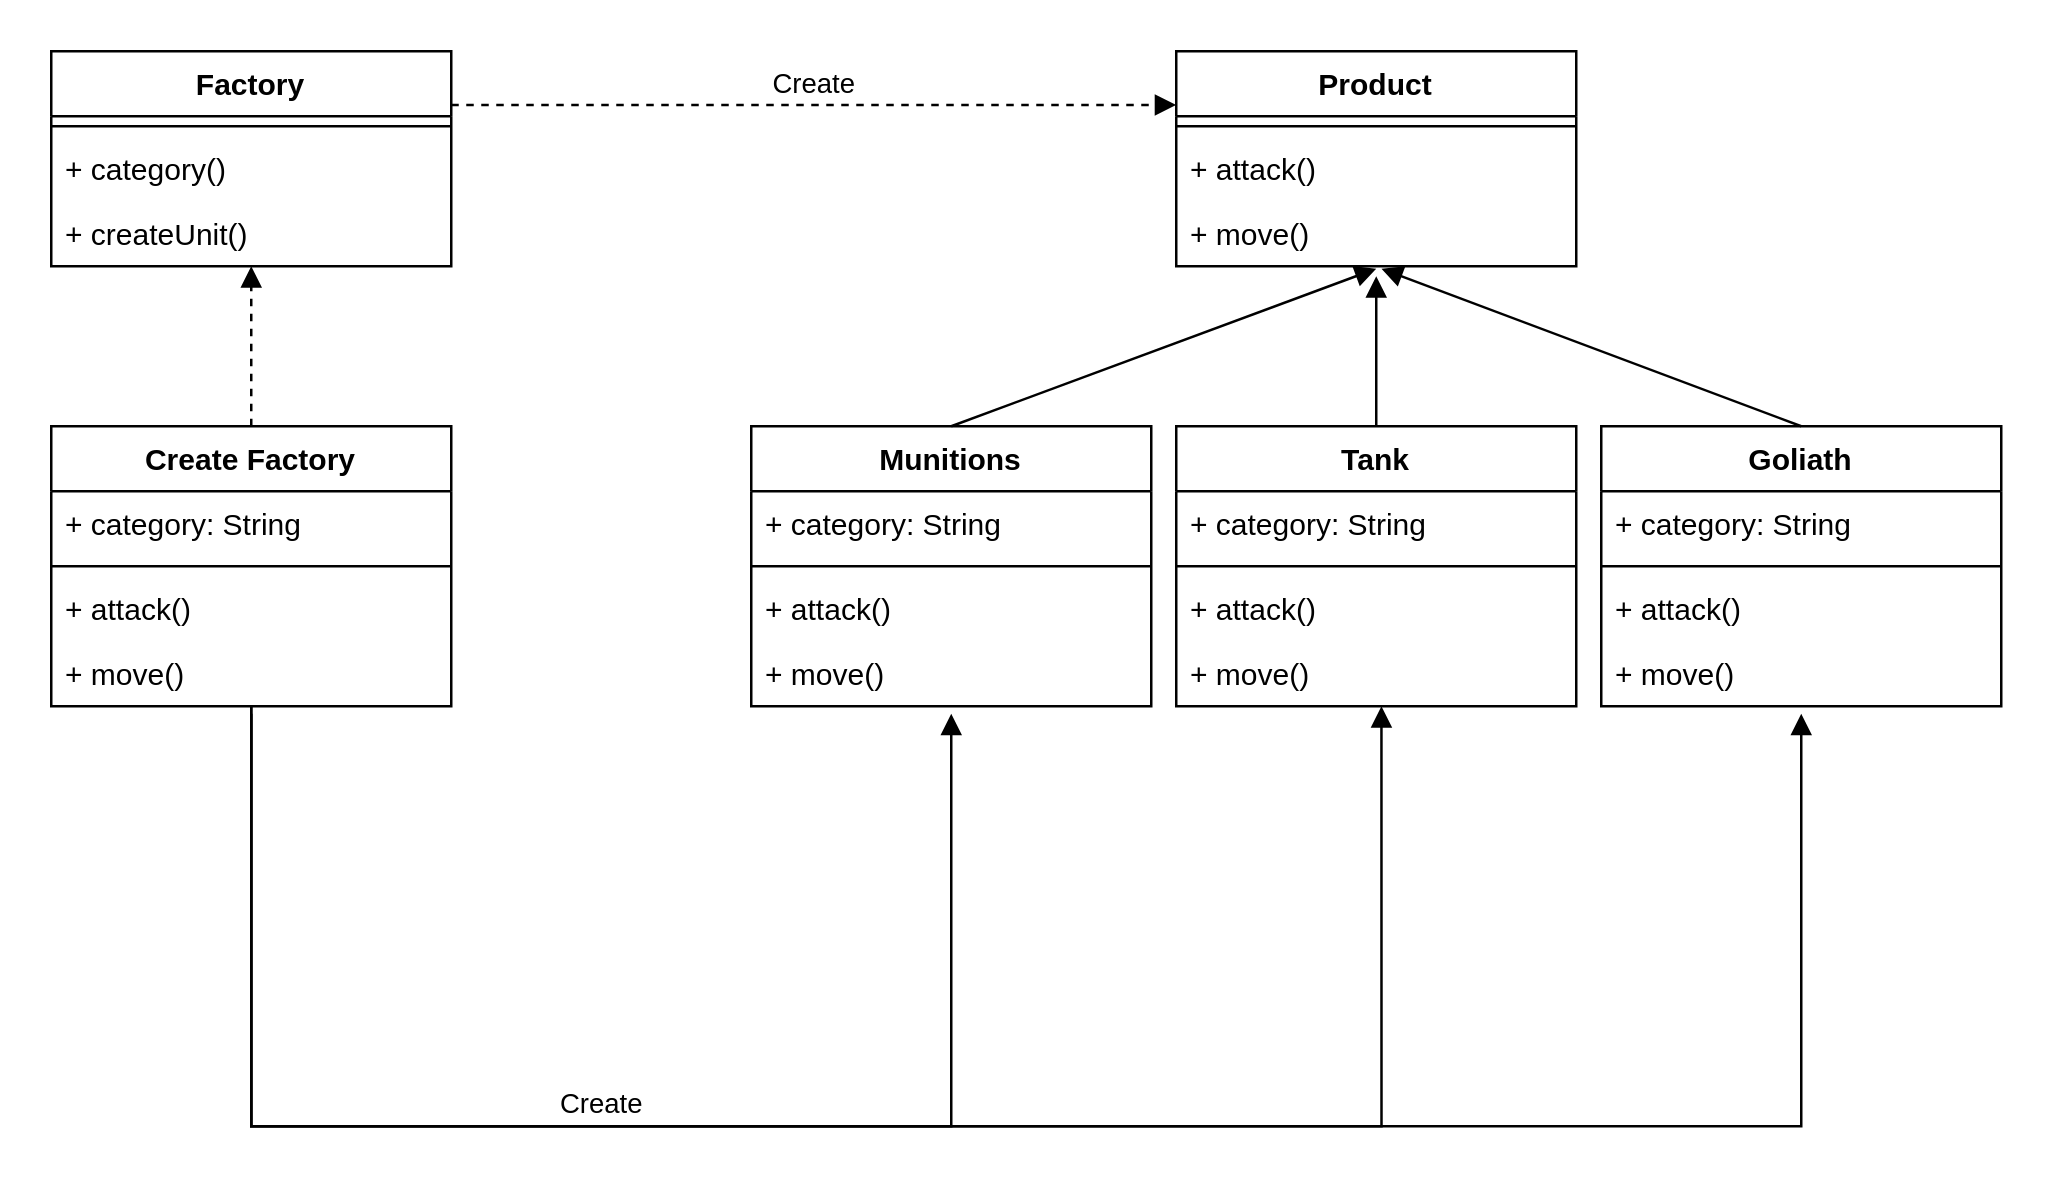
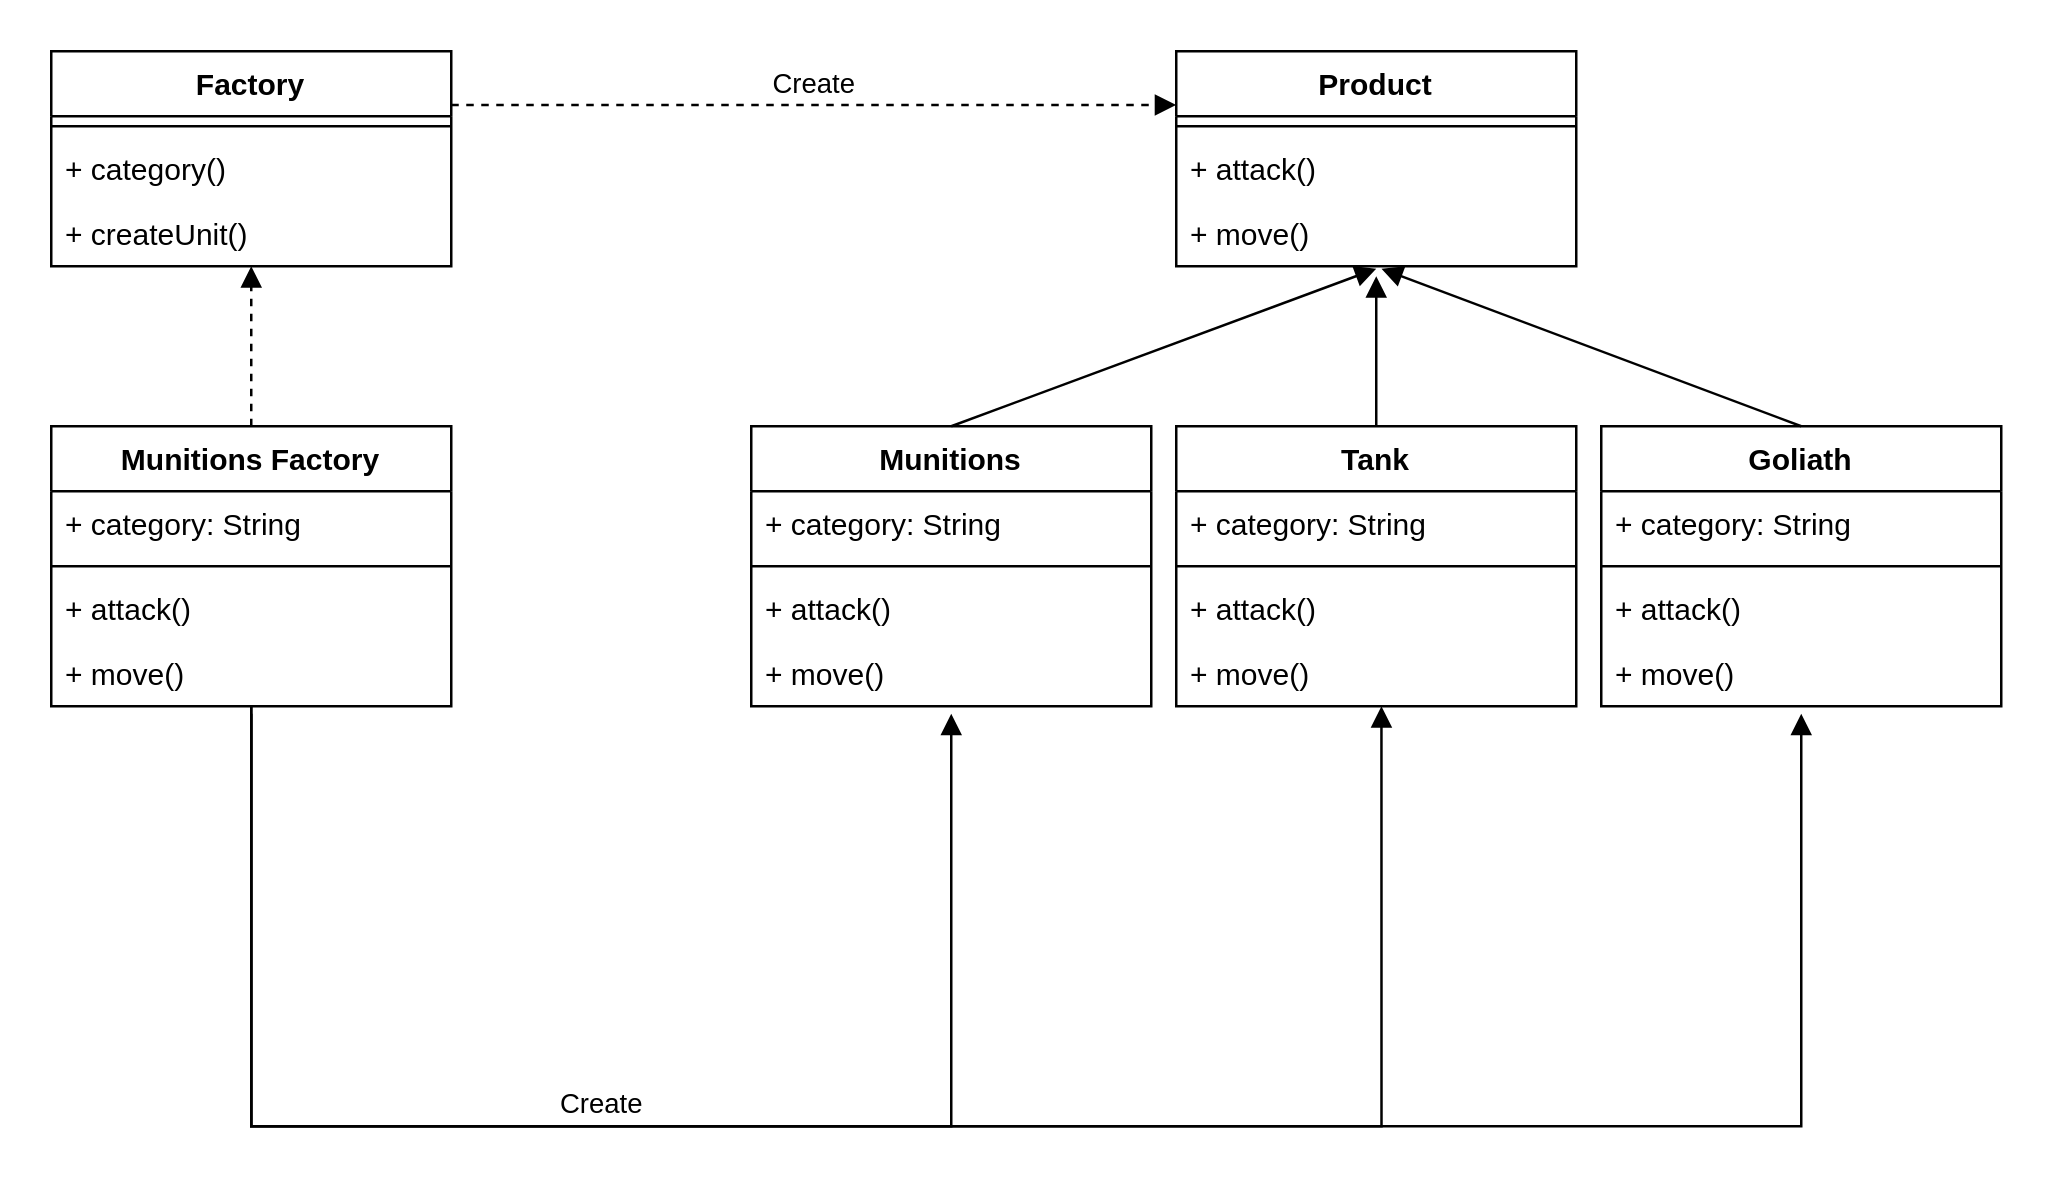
node "Create Factory": label "Create Factory" -> "Munitions Factory"
